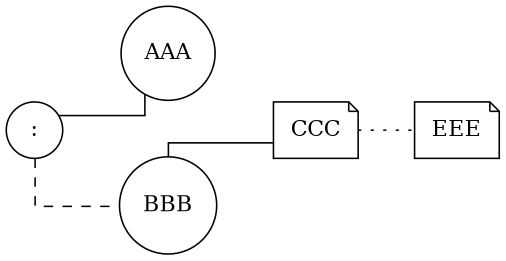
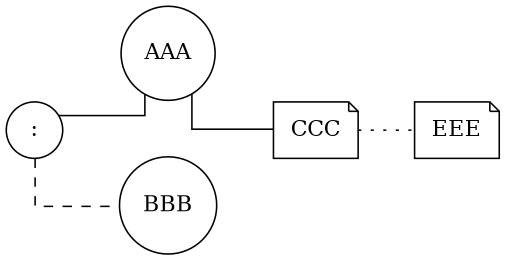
edge "CCC" -- "BBB": now "CCC" -- "AAA"
